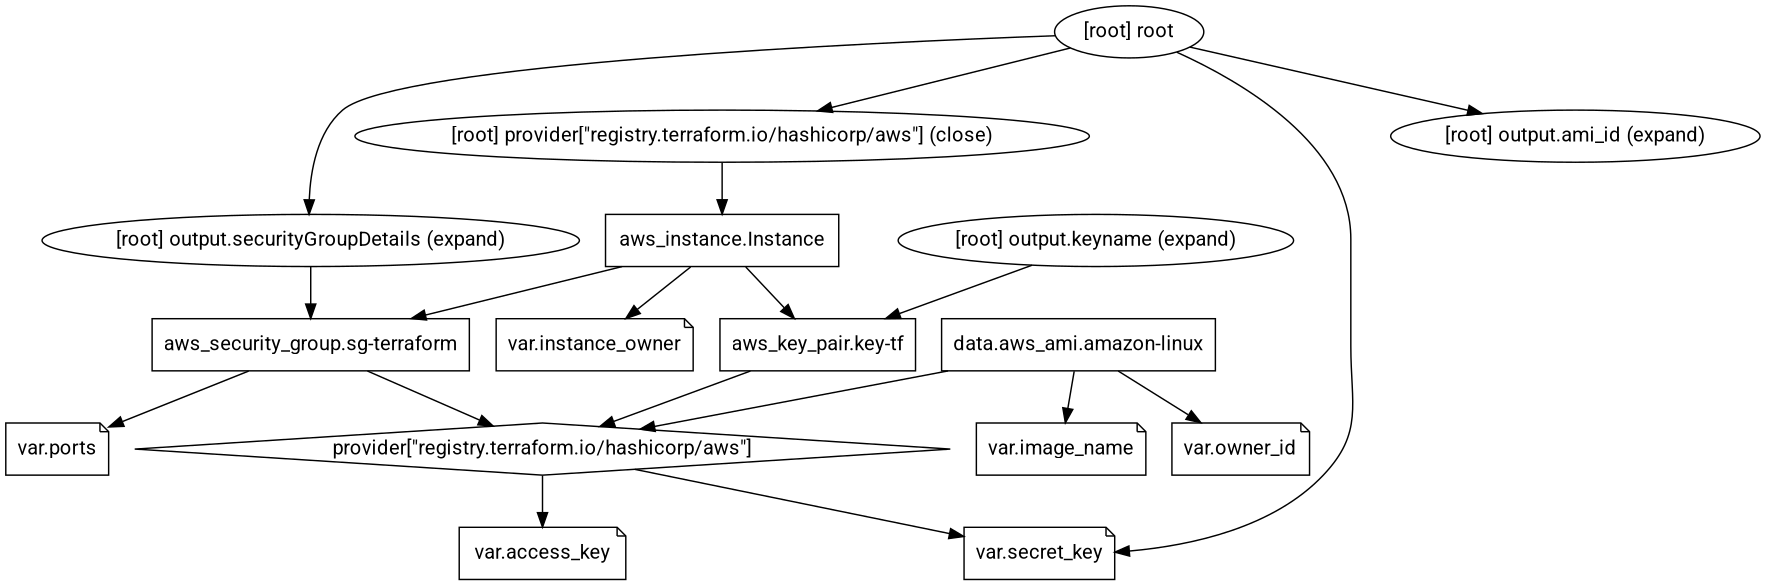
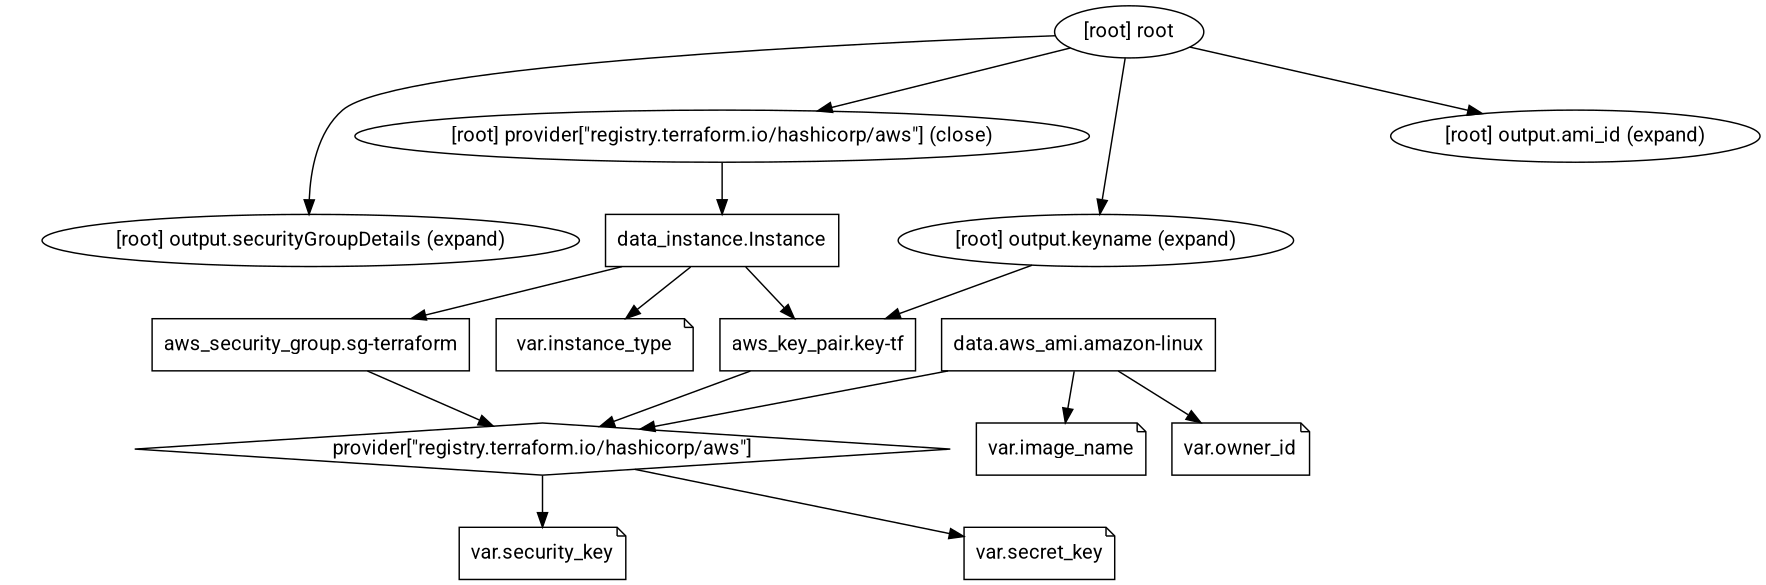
node "aws_instance.Instance": label "aws_instance.Instance" -> "data_instance.Instance"
edge "[root] output.securityGroupDetails (expand)" -> "aws_security_group.sg-terraform": removed
edge "[root] root" -> "var.secret_key": now "[root] root" -> "[root] output.keyname (expand)"
node "var.instance_owner": label "var.instance_owner" -> "var.instance_type"
node "var.ports": removed
node "var.access_key": label "var.access_key" -> "var.security_key"
